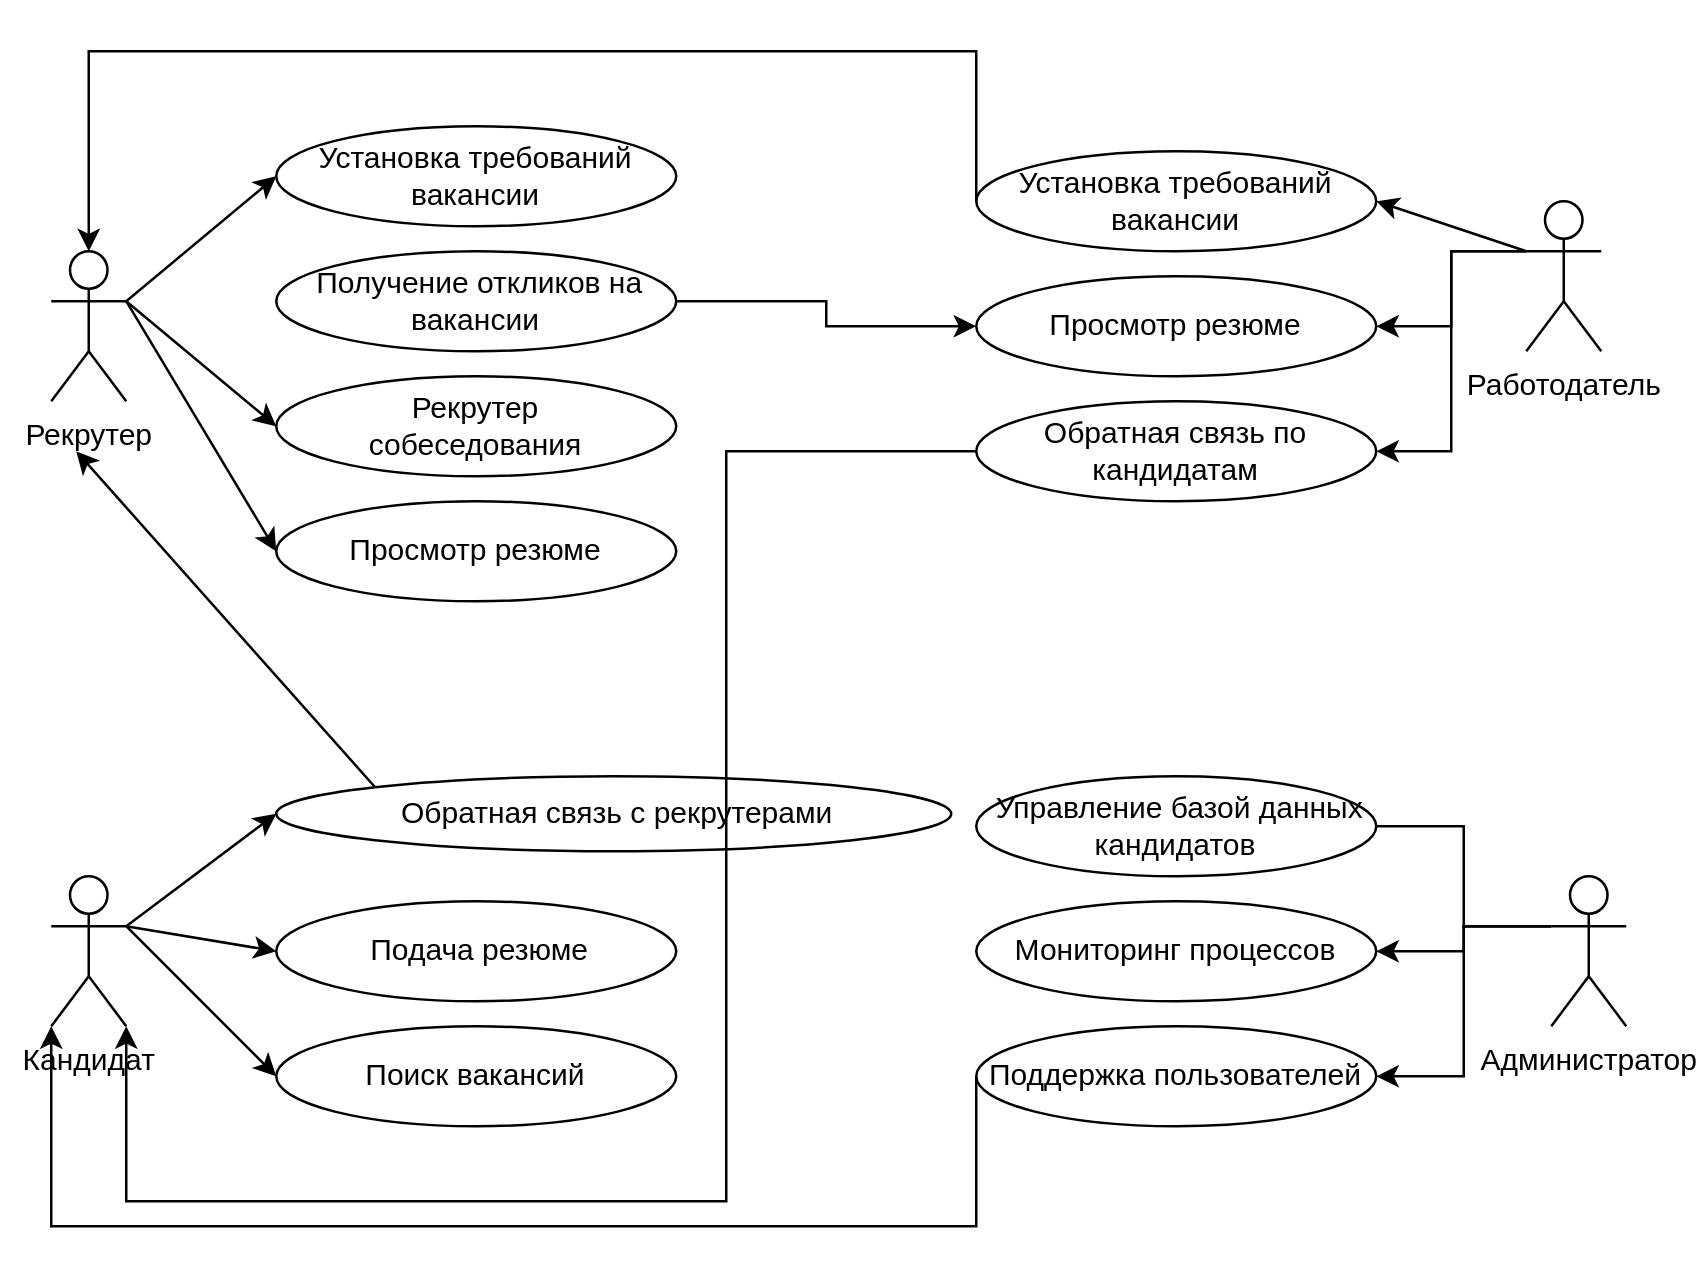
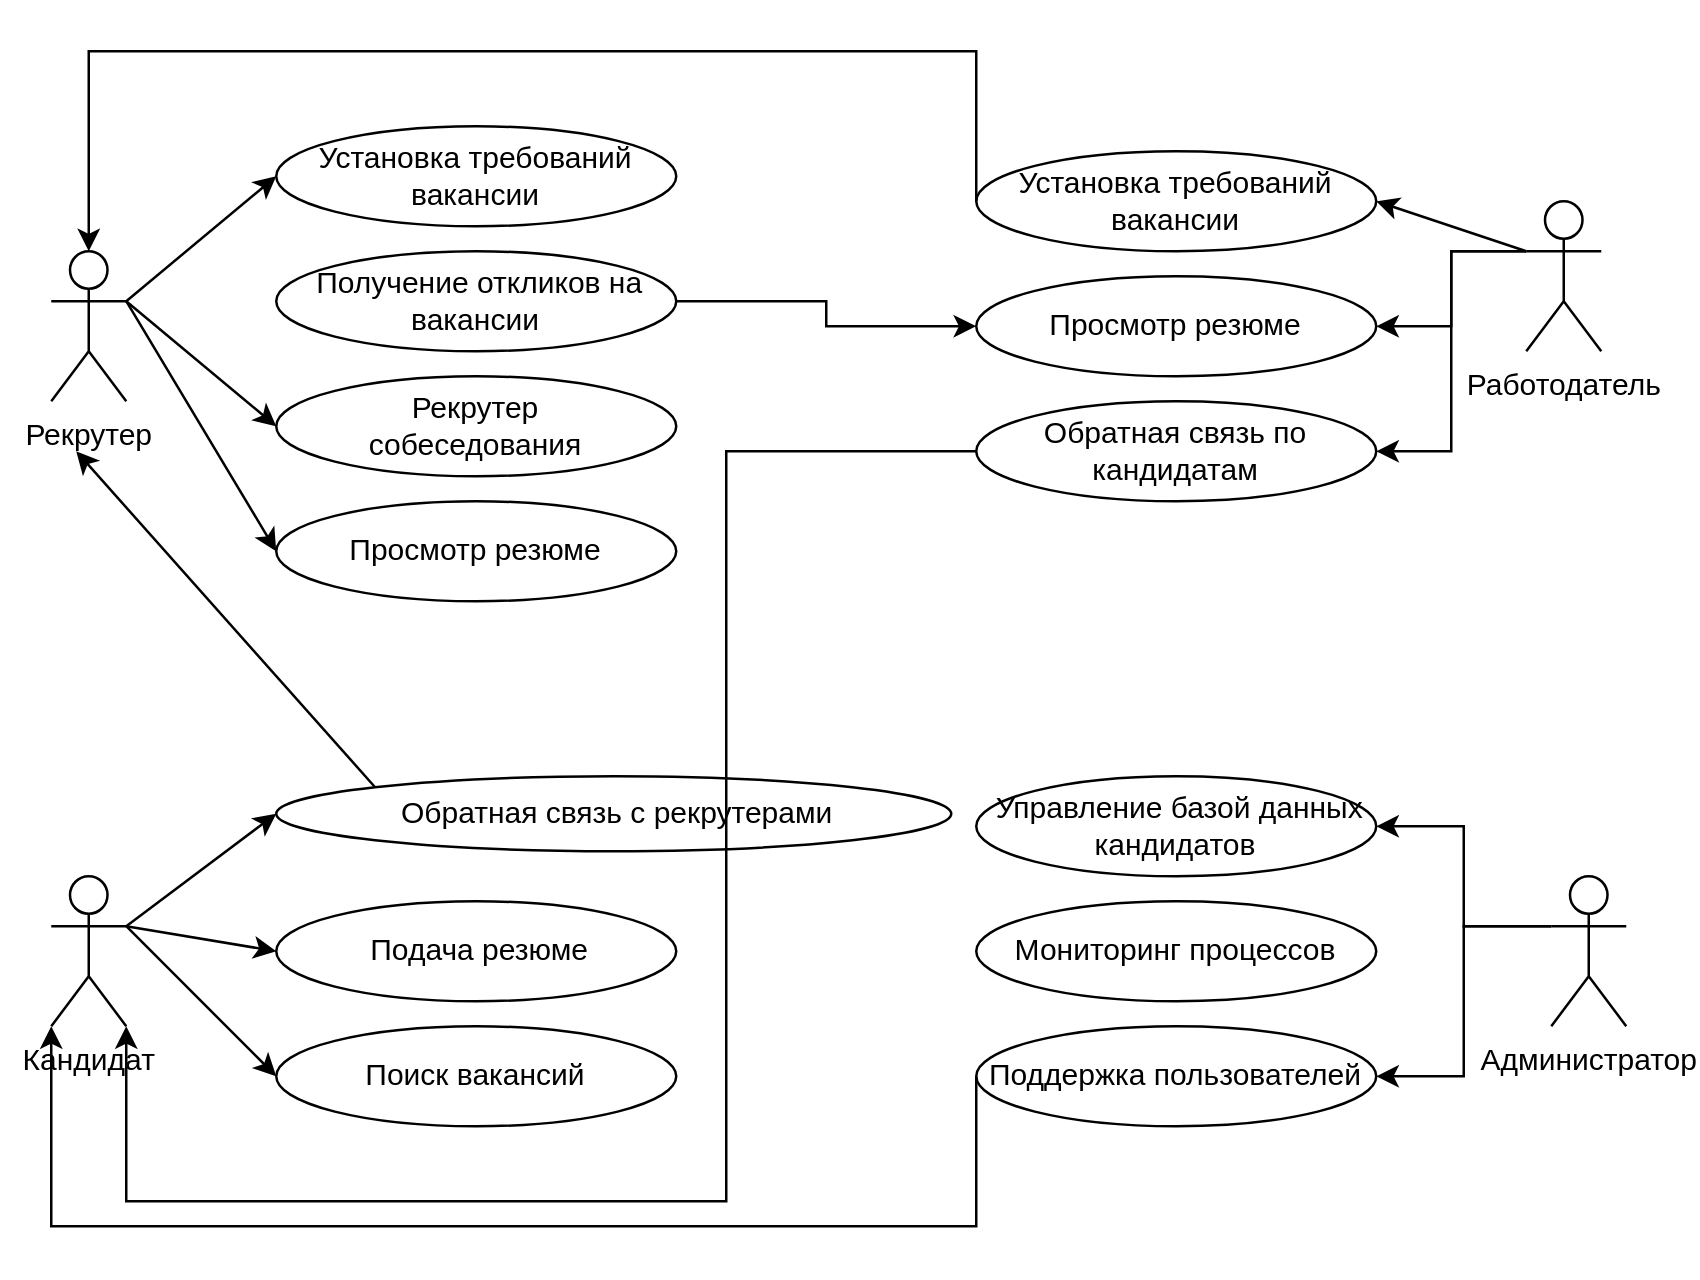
edge "Управление базой данных кандидатов" -- "Администратор": arrowhead none -> classic
edge "Администратор" -> "Мониторинг процессов": removed
